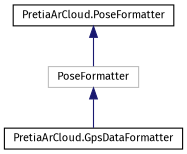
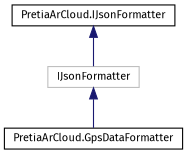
node "PretiaArCloud.PoseFormatter": label "PretiaArCloud.PoseFormatter" -> "PretiaArCloud.IJsonFormatter"
node "PoseFormatter": label "PoseFormatter" -> "IJsonFormatter"
